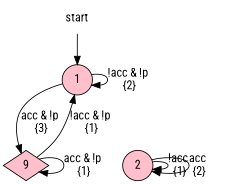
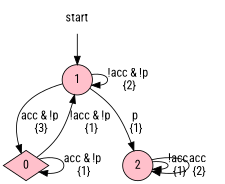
edge "1" -> "2": added, label "p {1}"
node "9": label "9" -> "0"
